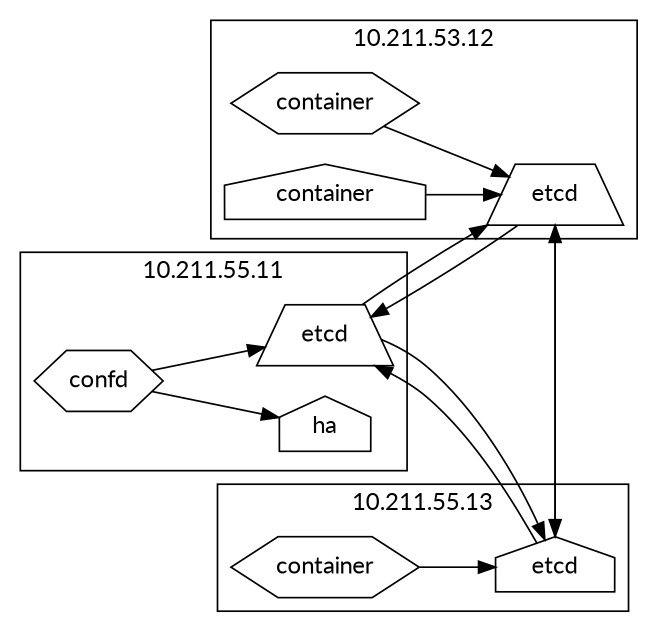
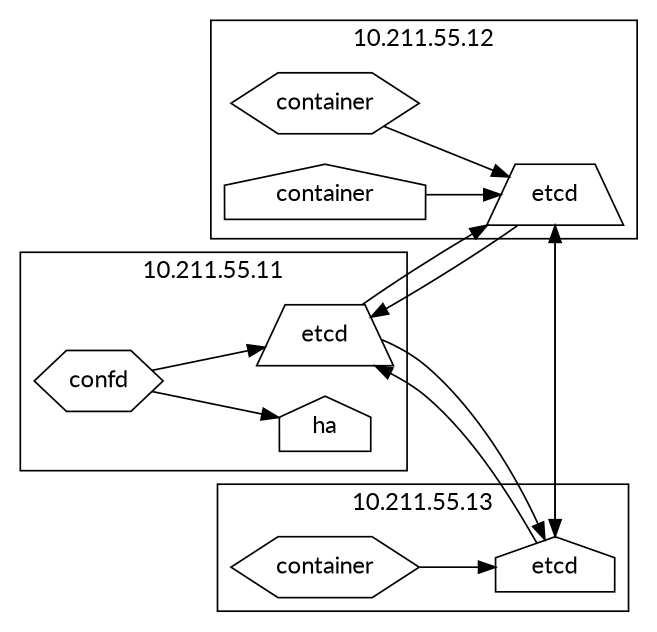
cluster "10.211.53.12": label "10.211.53.12" -> "10.211.55.12"
